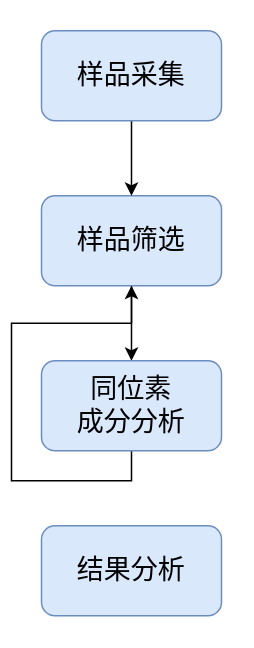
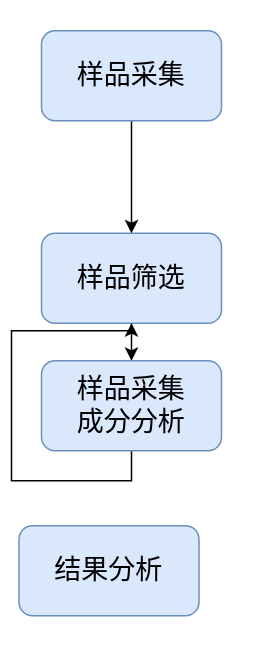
node "样品筛选": moved (131, 241) -> (131, 278)
node "同位素成分分析": label "同位素成分分析" -> "样品采集成分分析"
node "结果分析": moved (131, 571) -> (109, 571)
